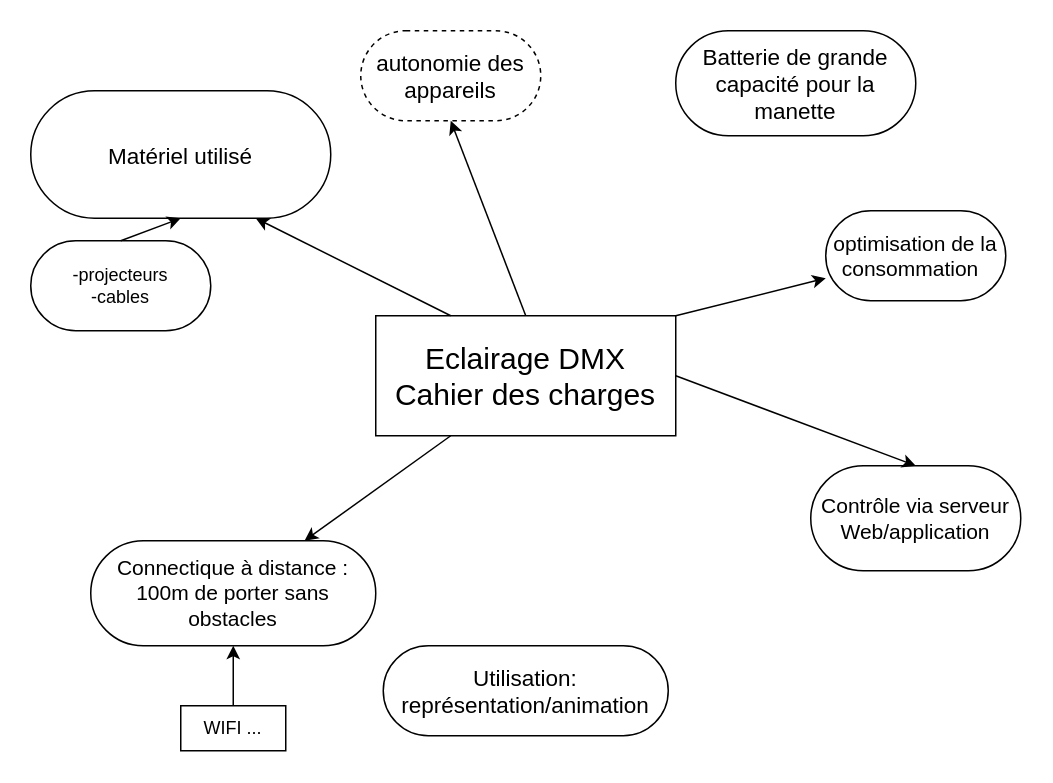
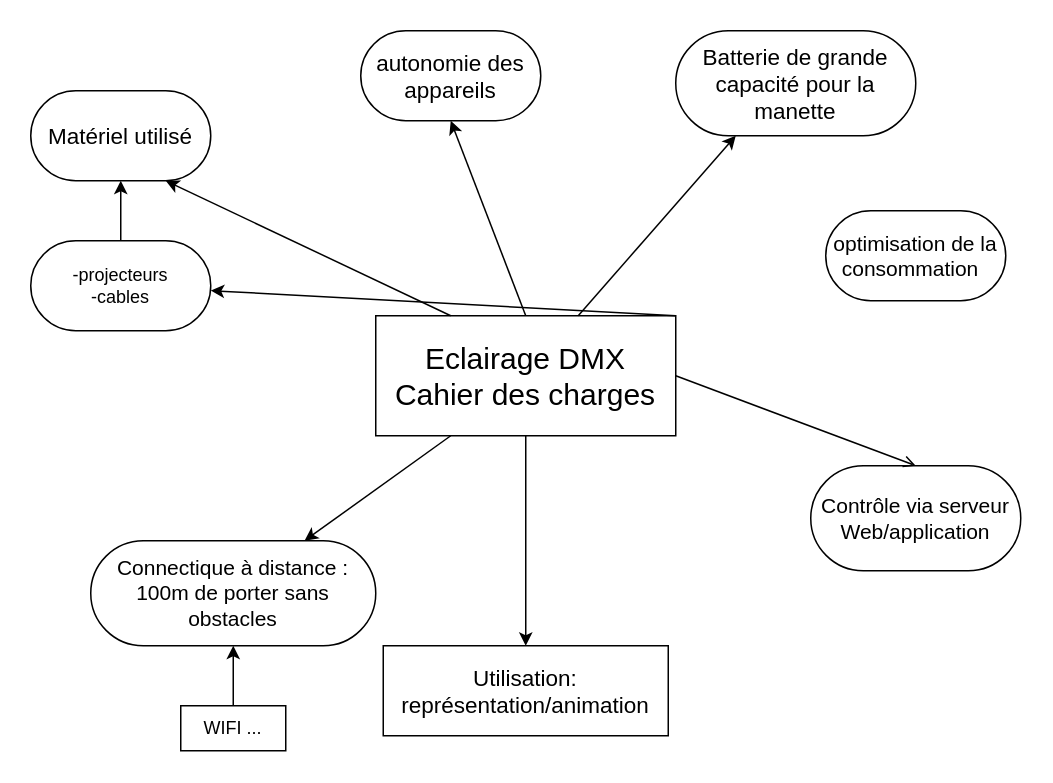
node "autonomie des appareils": style dashed -> solid
node "Matériel utilisé": size 300x128 -> 180x90
edge "Eclairage DMX Cahier des charges" -> "Batterie de grande capacité pour la manette": added
edge "Eclairage DMX Cahier des charges" -> "optimisation de la consommation": now "Eclairage DMX Cahier des charges" -> "-projecteurs -cables"
edge "Eclairage DMX Cahier des charges" -> "Contrôle via serveur Web/application": arrowhead classic -> open
edge "Eclairage DMX Cahier des charges" -> "Utilisation: représentation/animation": added
node "Utilisation: représentation/animation": shape rounded rectangle -> rectangle
